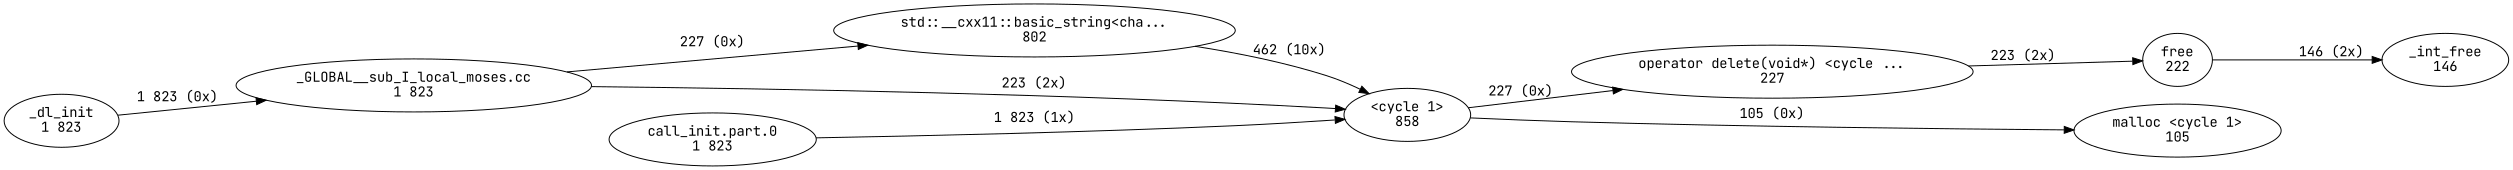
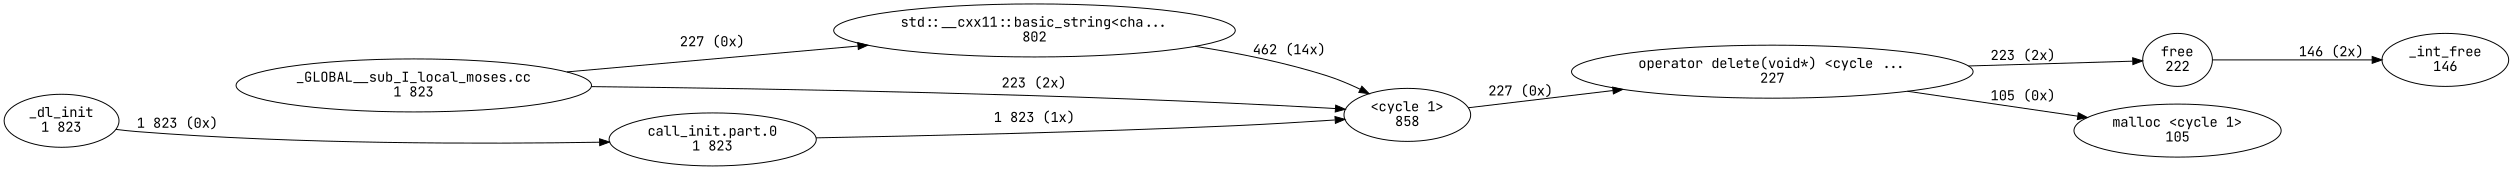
edge "std::__cxx11::basic_string<cha... 802" -> "<cycle 1> 858": label "462 (10x)" -> "462 (14x)"
edge "_dl_init 1 823" -> "_GLOBAL__sub_I_local_moses.cc 1 823": now "_dl_init 1 823" -> "call_init.part.0 1 823"
edge "<cycle 1> 858" -> "malloc <cycle 1> 105": now "operator delete(void*) <cycle ... 227" -> "malloc <cycle 1> 105"
